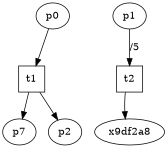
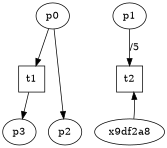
edge "t2" -> "x9df2a8": reversed
edge "t1" -> "p2": now "p0" -> "p2"
node "p7": label "p7" -> "p3"
